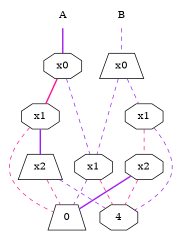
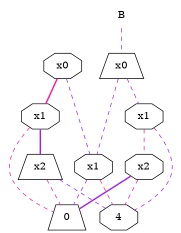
node "A": removed
